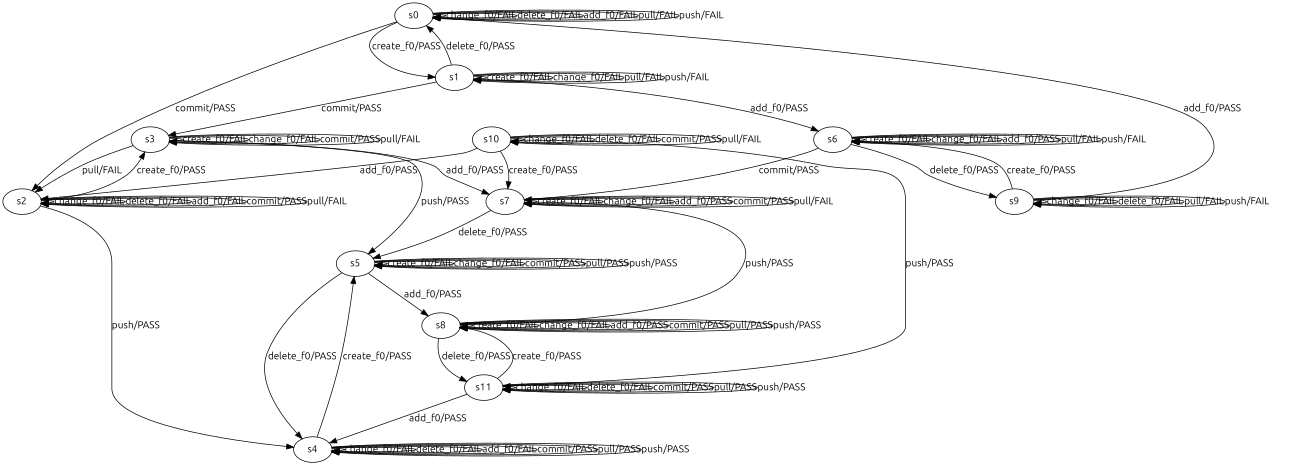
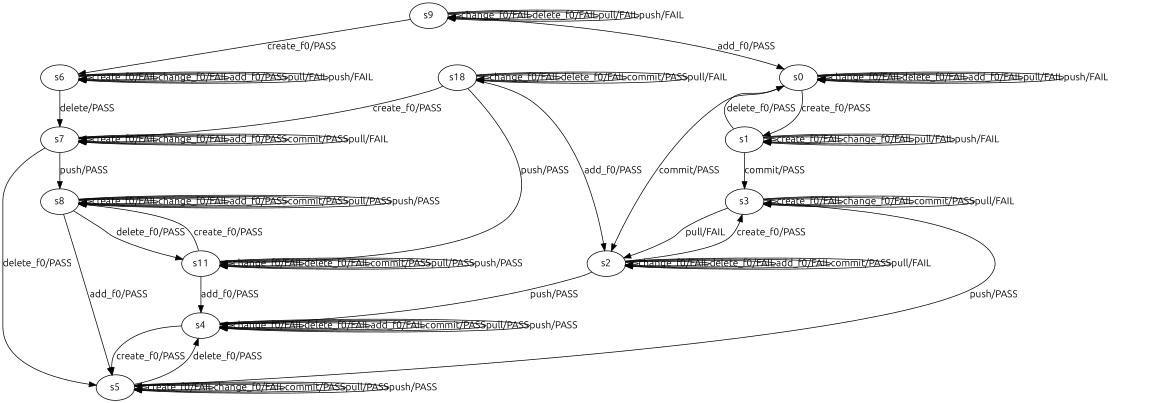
edge "s1" -> "s6": removed, label "add_f0/PASS"
node "s10": label "s10" -> "s18"
edge "s3" -> "s7": removed, label "add_f0/PASS"
edge "s6" -> "s9": removed, label "delete_f0/PASS"
edge "s6" -> "s7": label "commit/PASS" -> "delete/PASS"
edge "s5" -> "s8": reversed
